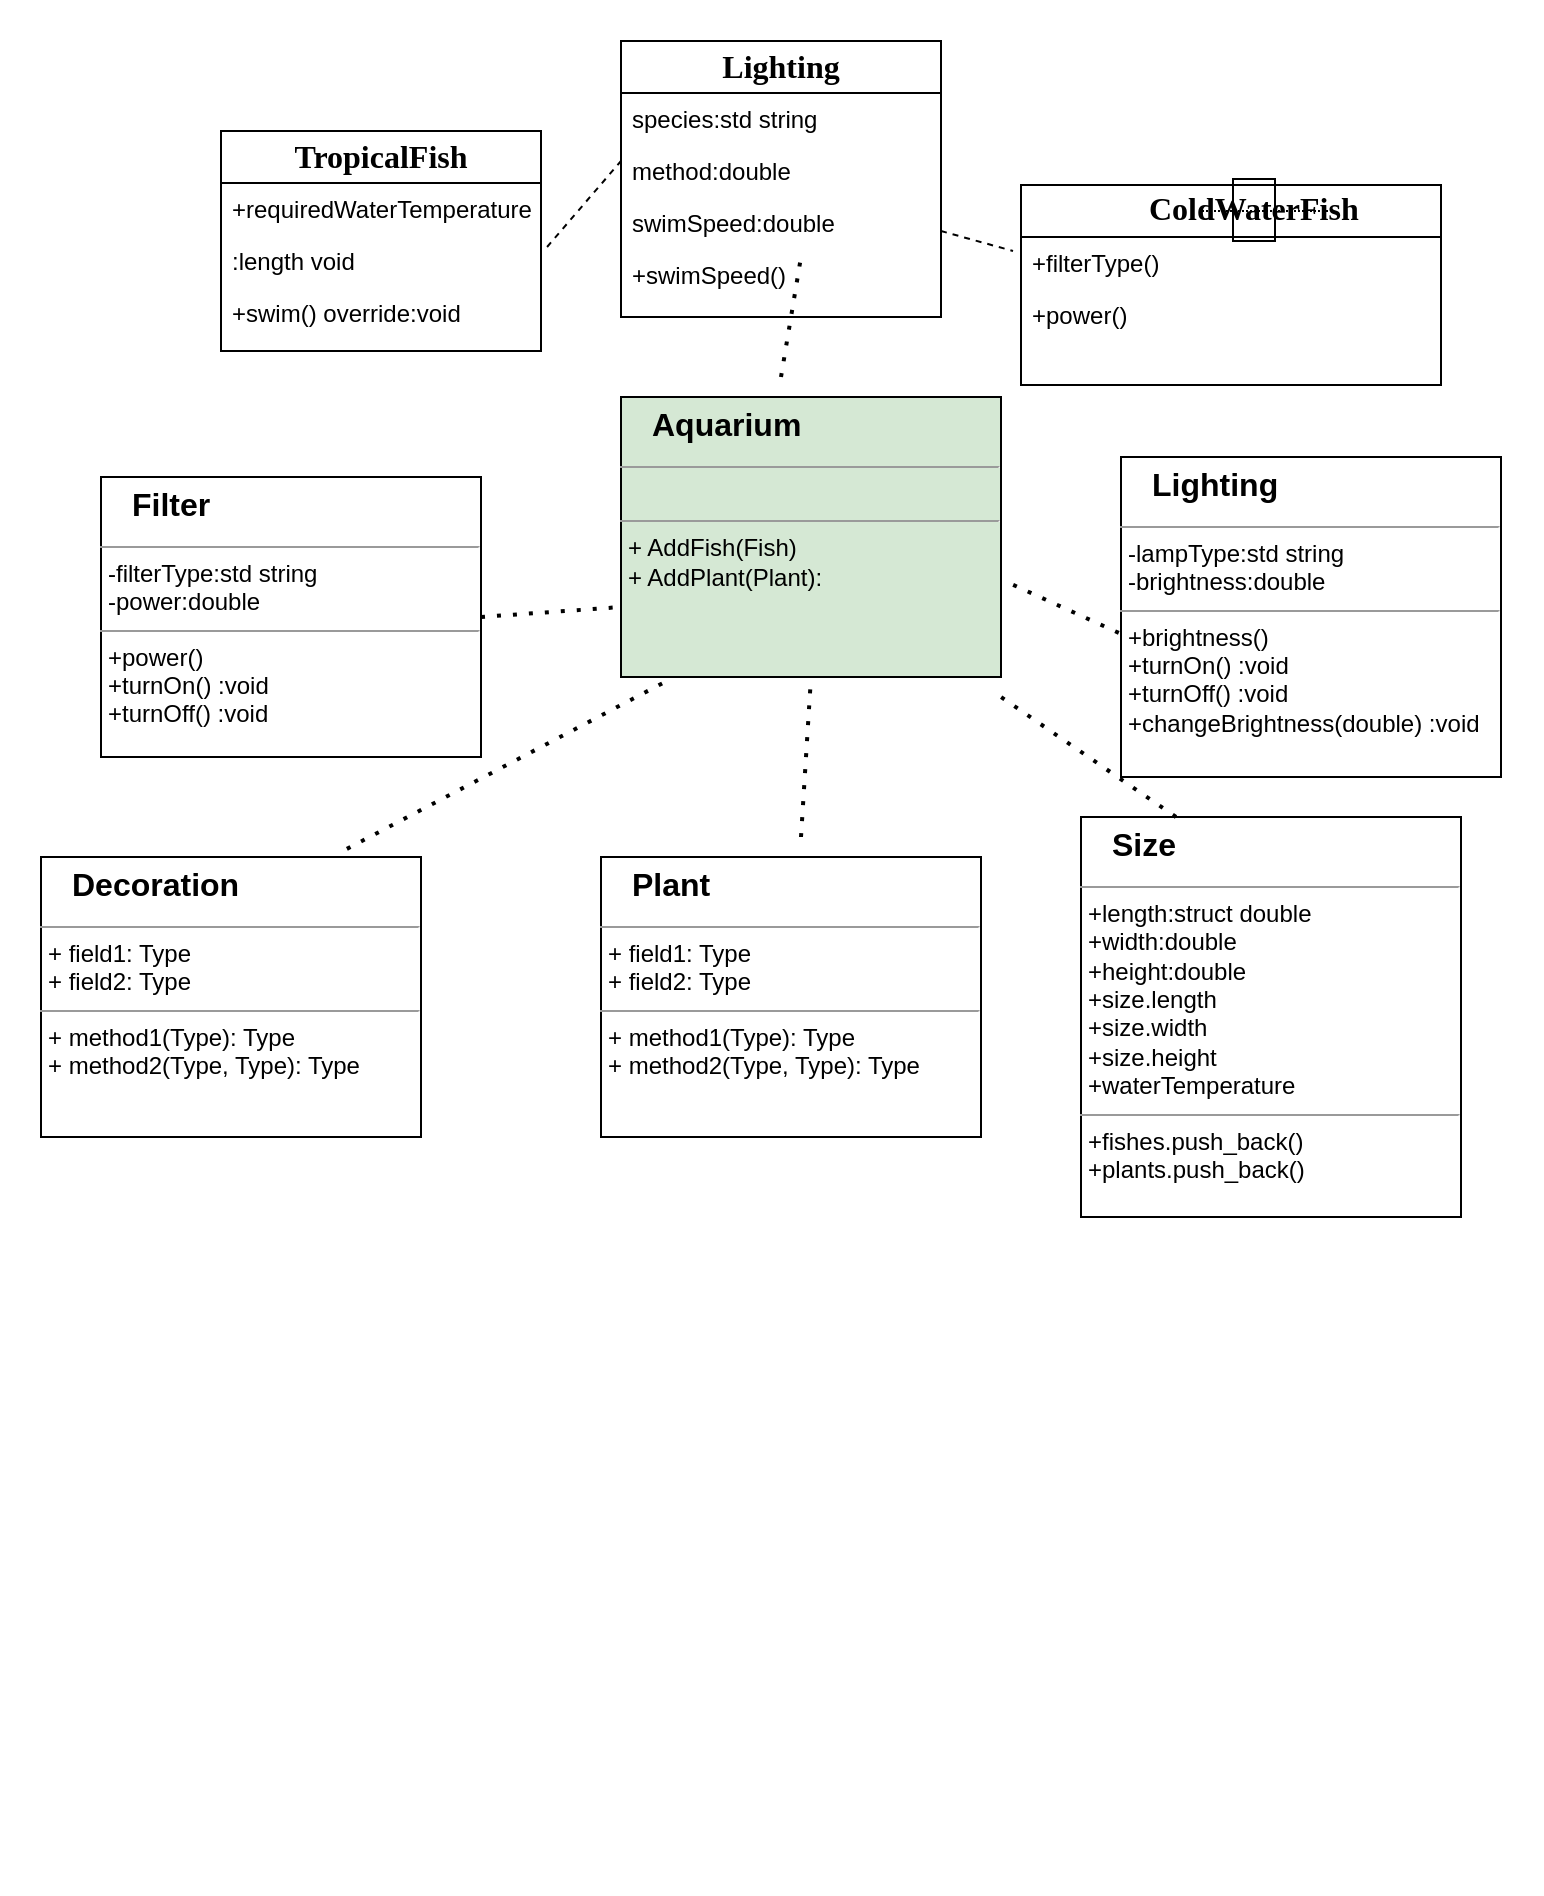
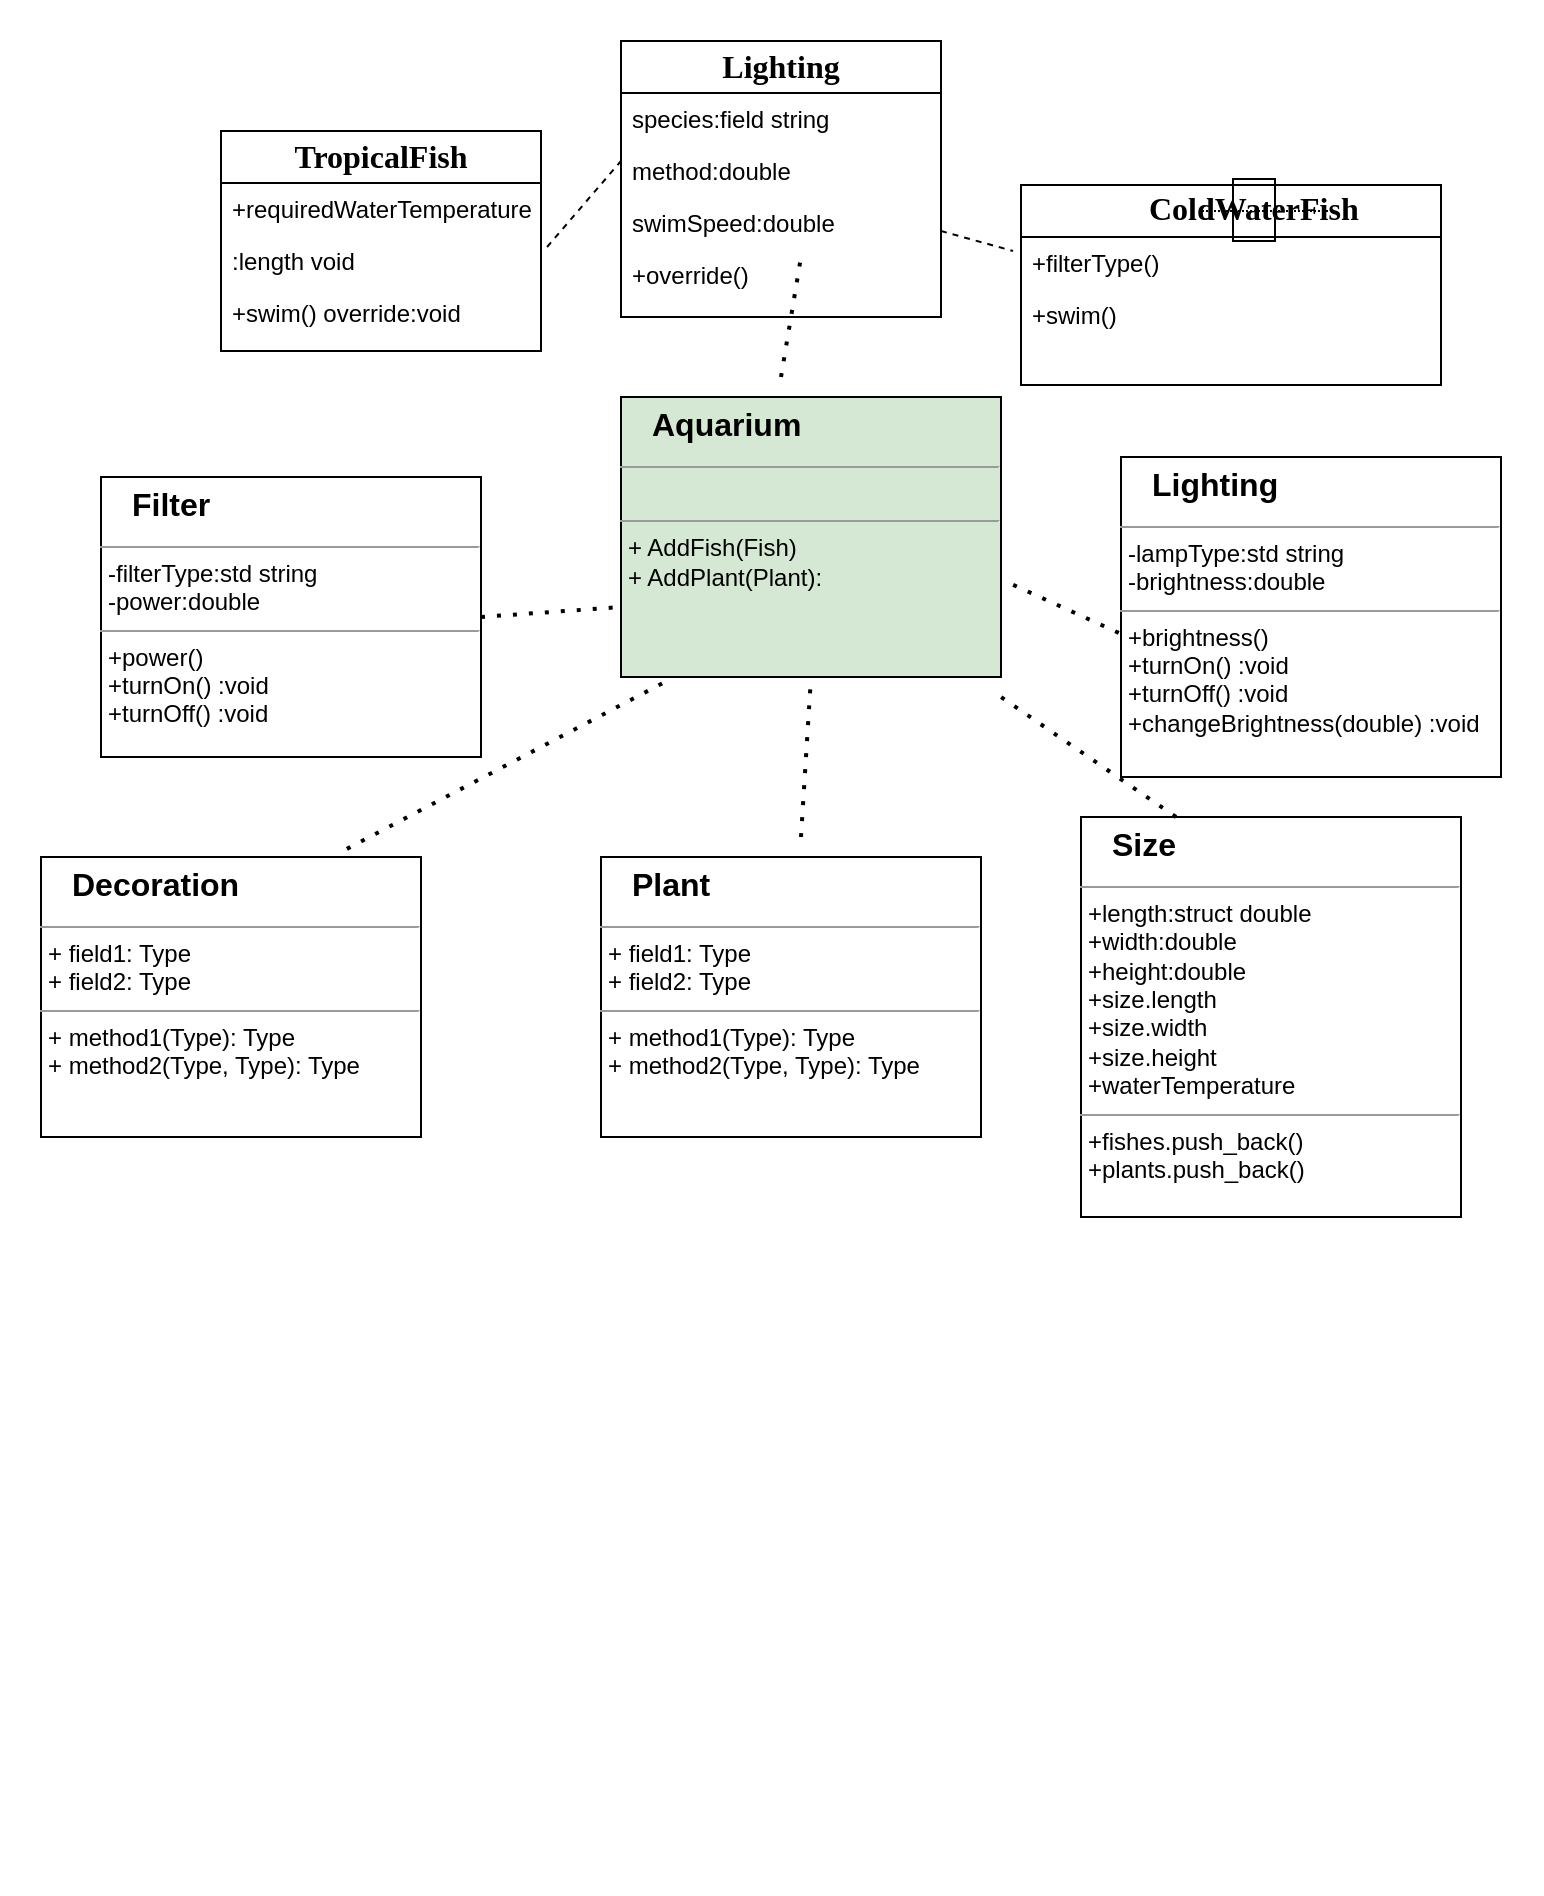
node "species:std string": label "species:std string" -> "species:field string"
node "+swimSpeed()": label "+swimSpeed()" -> "+override()"
node "+power()": label "+power()" -> "+swim()"
